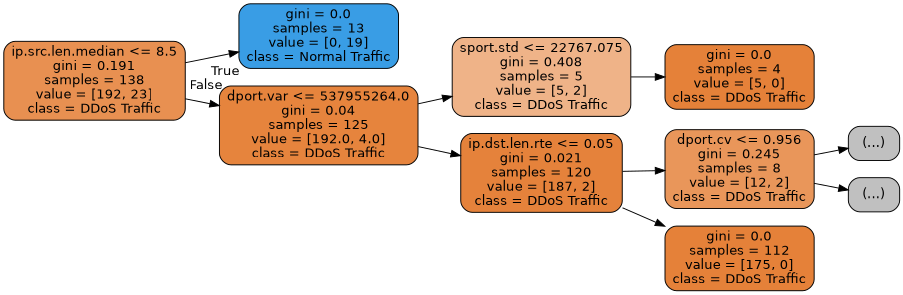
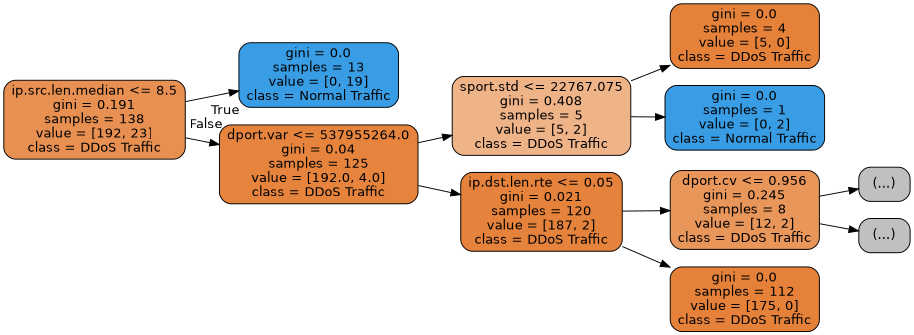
node "gini = 0.0 samples = 1 value = [0, 2] class = Normal Traffic": added
